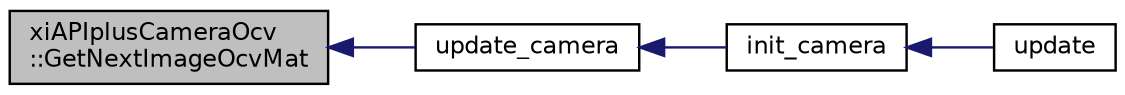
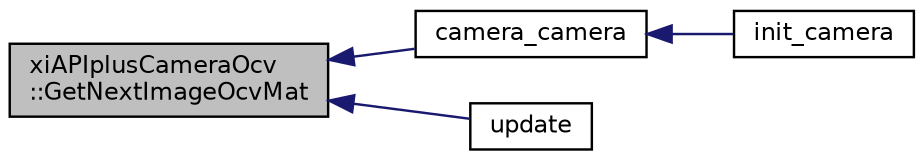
node "update_camera": label "update_camera" -> "camera_camera"
edge "update" -> "init_camera": now "update" -> "xiAPIplusCameraOcv ::GetNextImageOcvMat"
